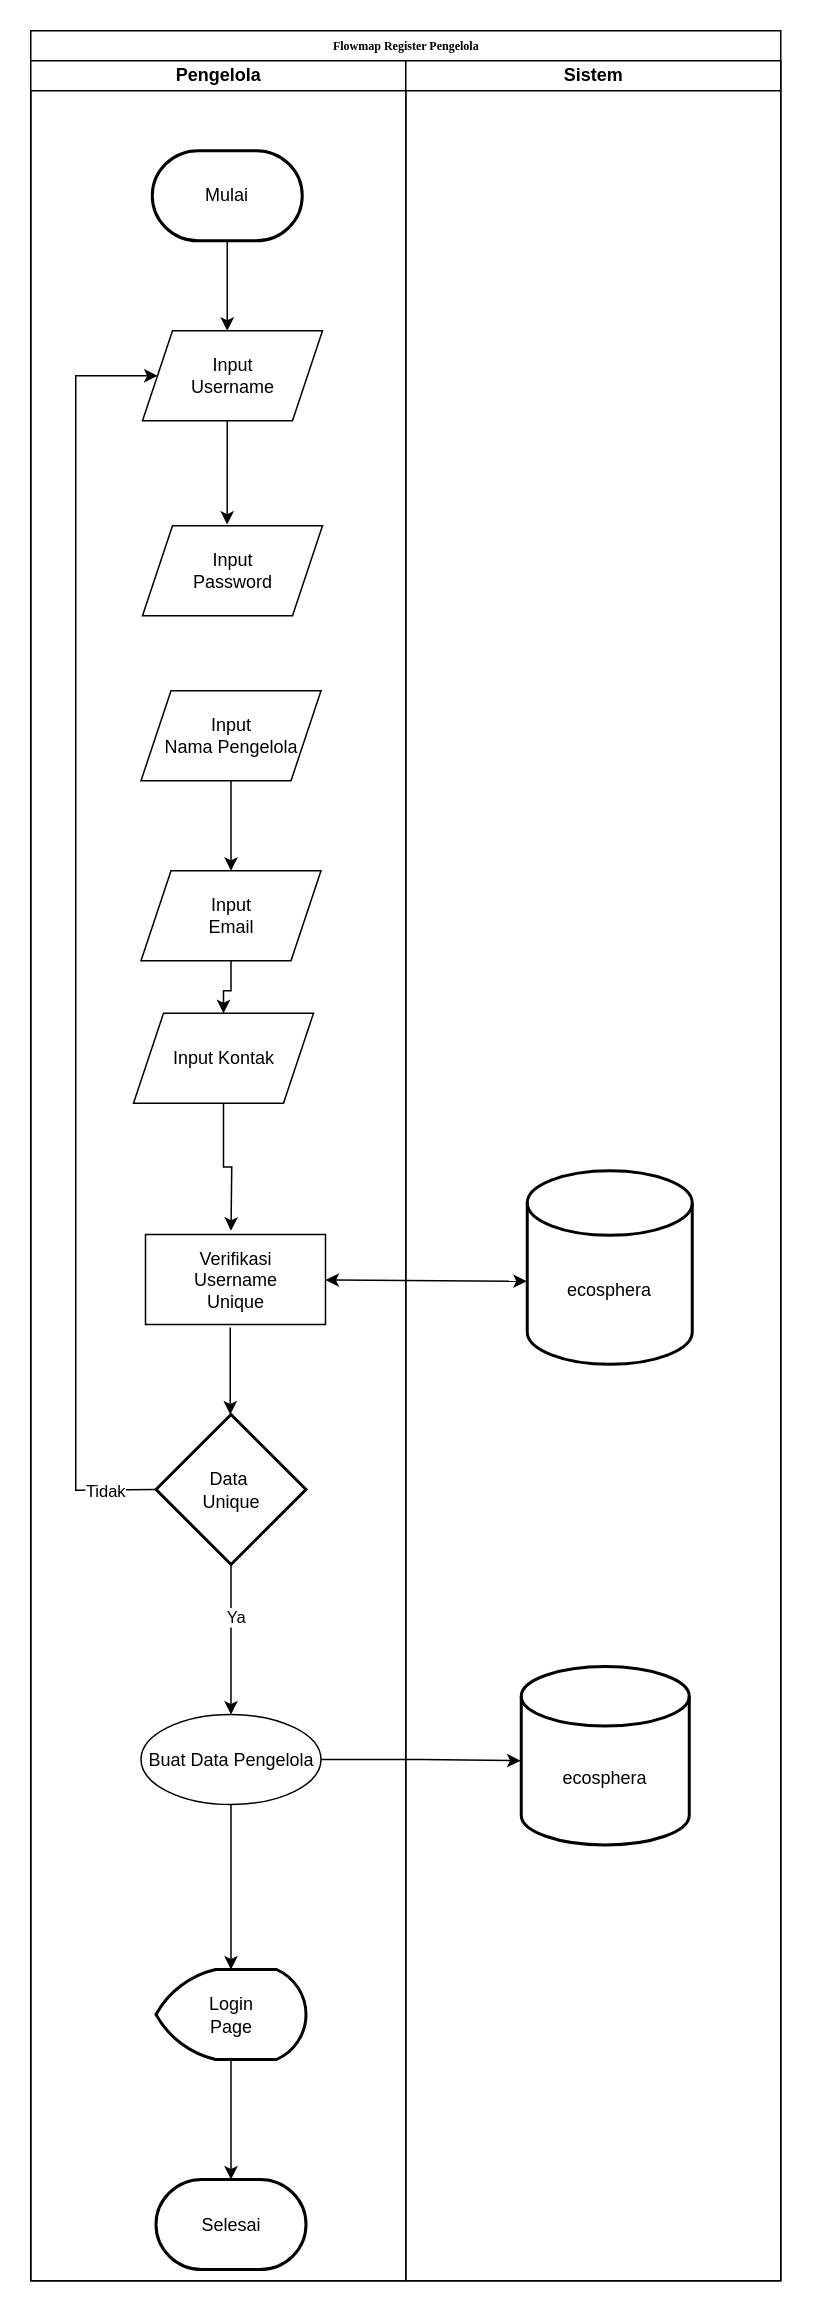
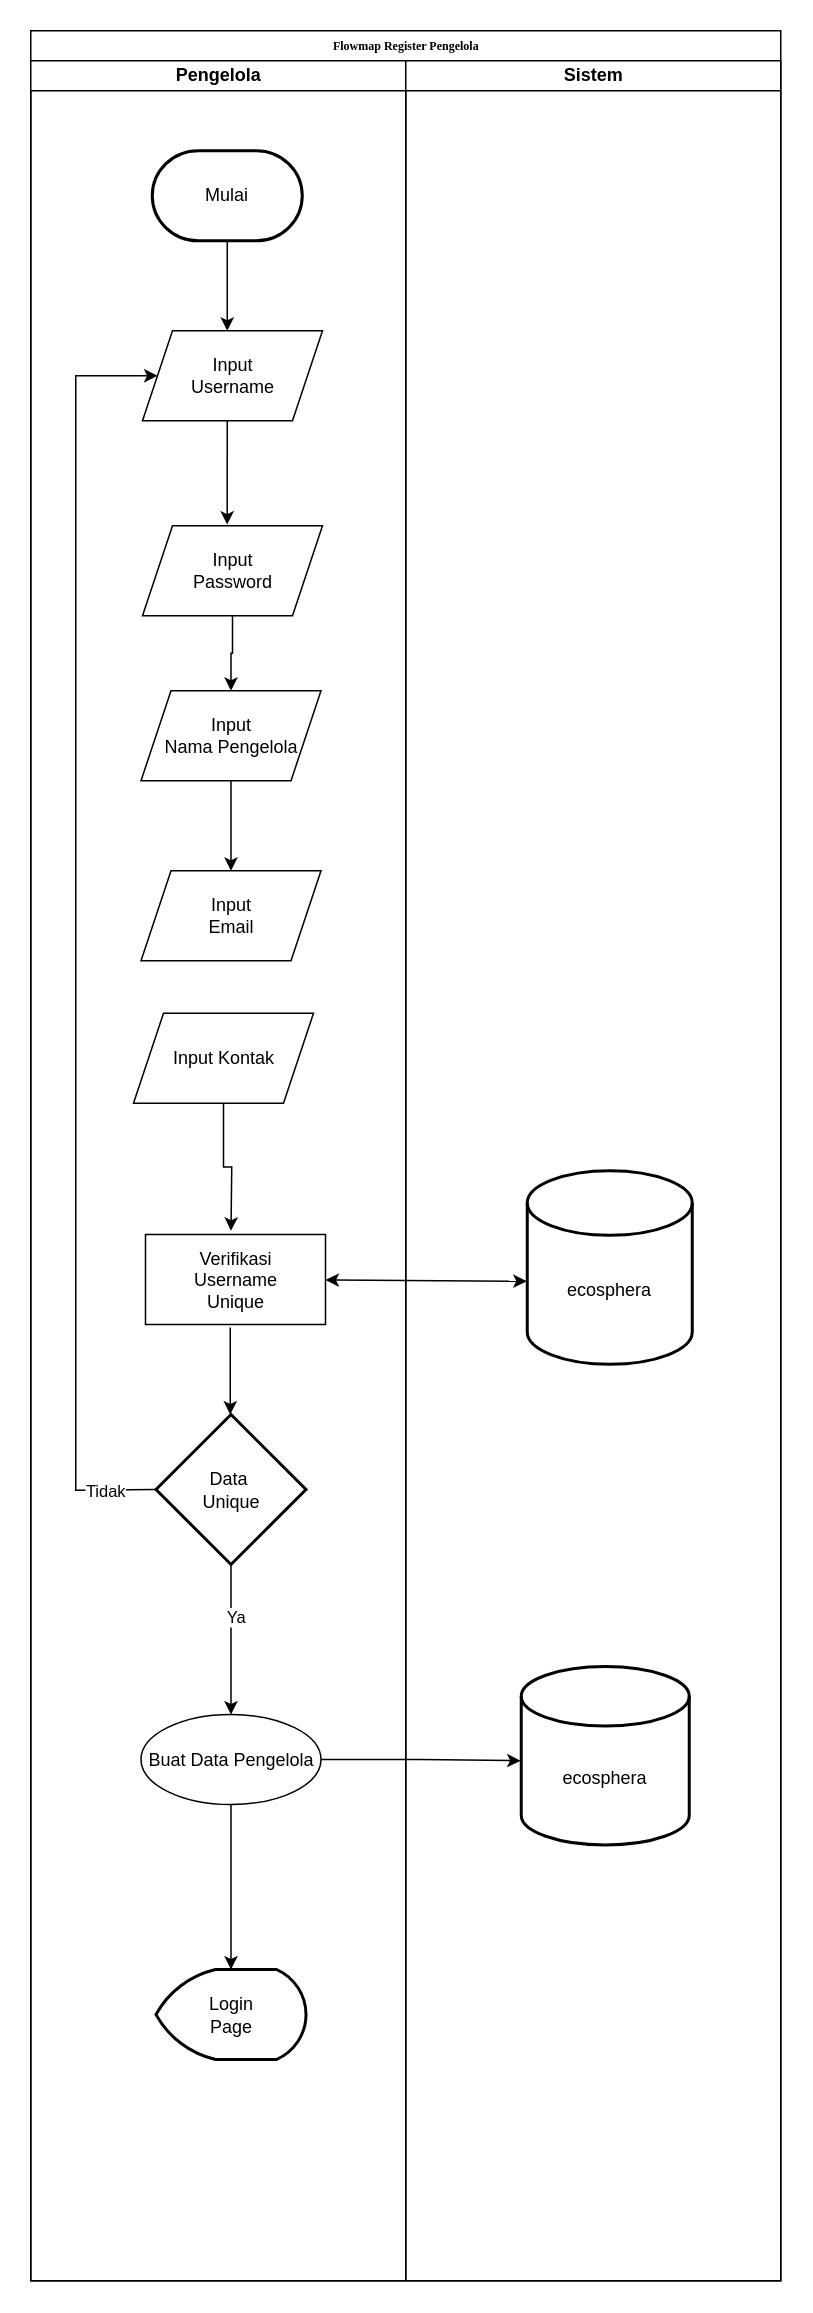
edge "Input Password" -> "Input Nama Pengelola": added
edge "Input Email" -> "Input Kontak": removed
edge "Login Page" -> "Selesai": removed
node "Selesai": removed
